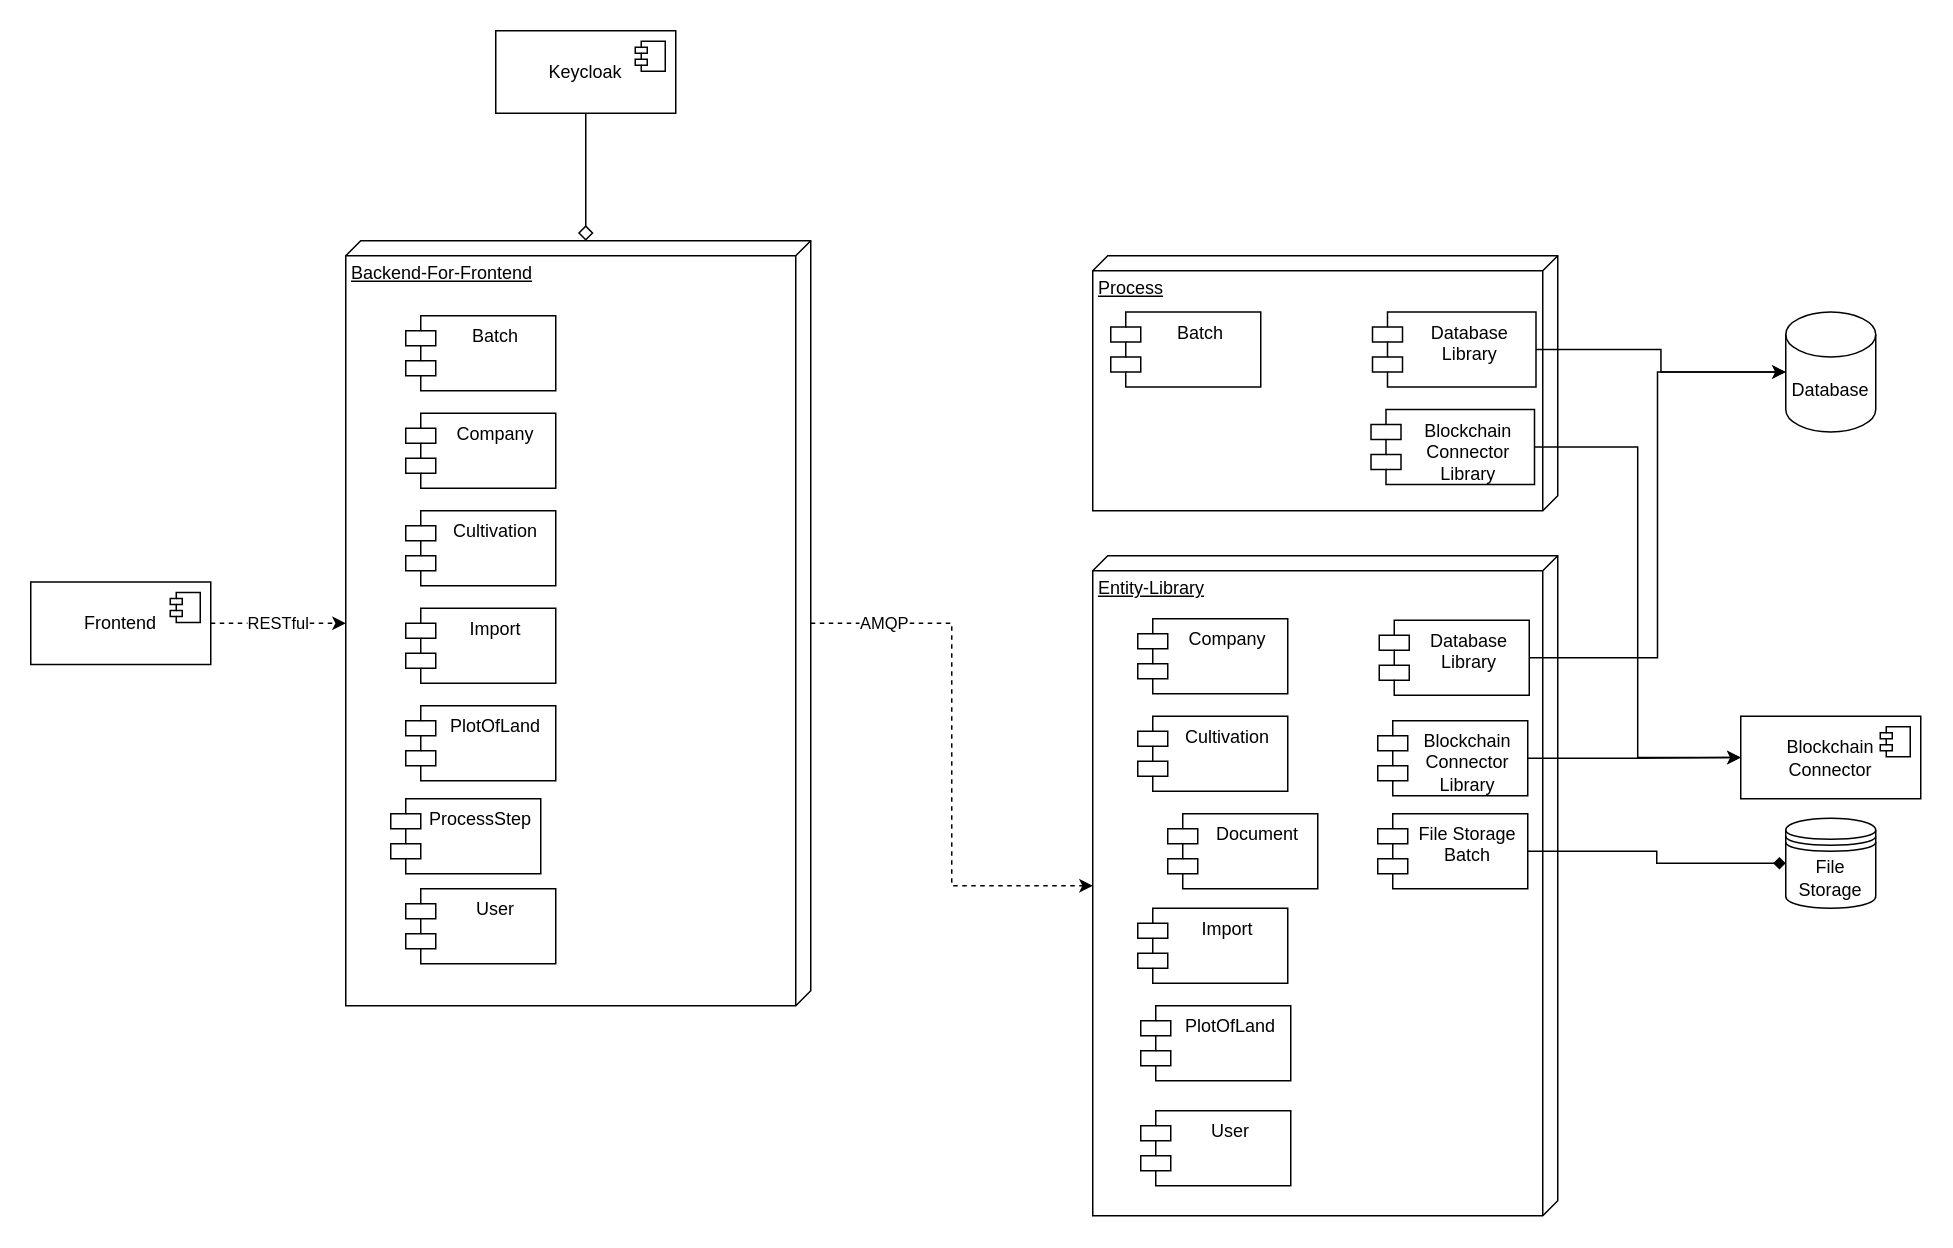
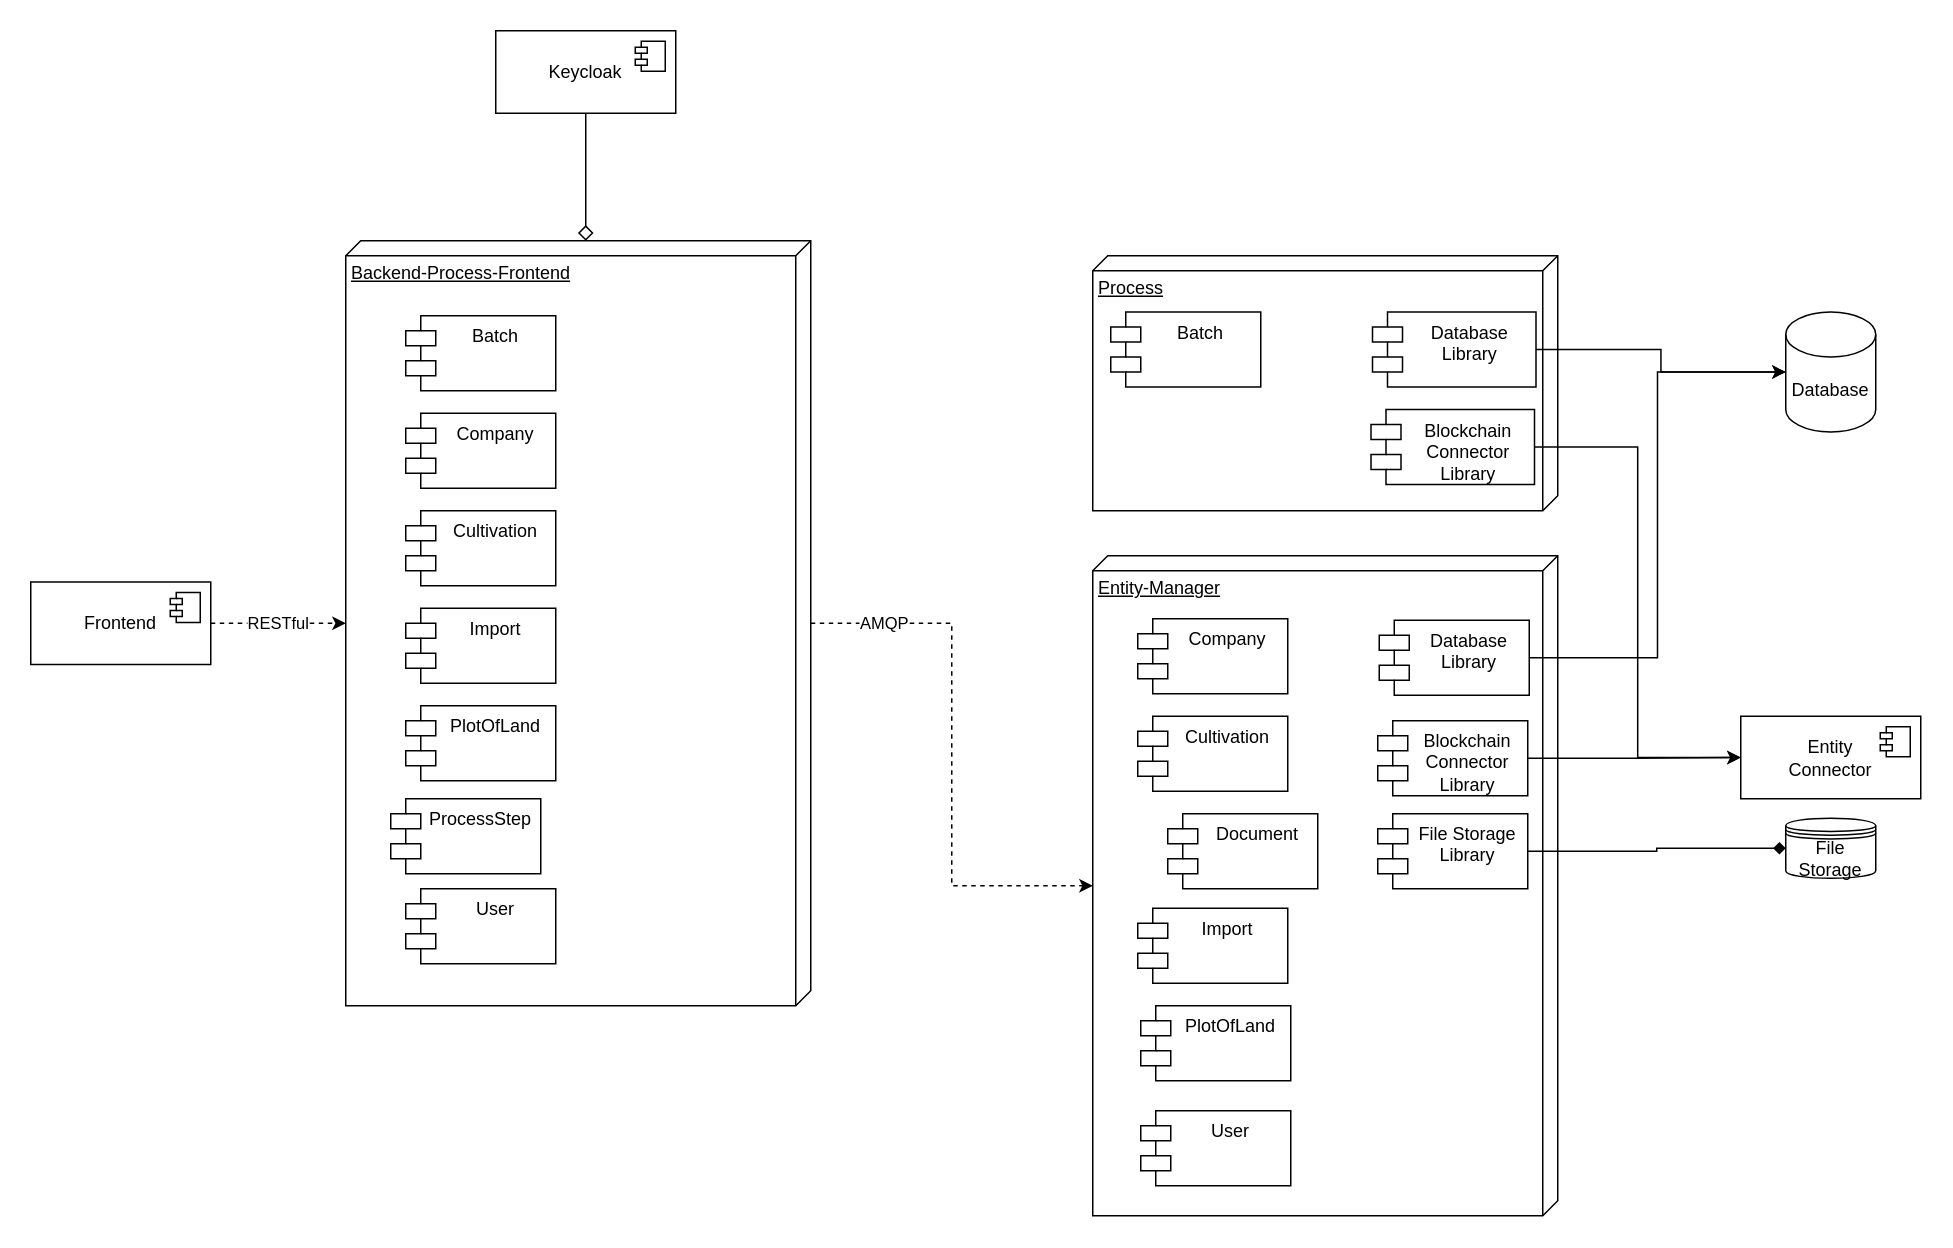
node "Backend-For-Frontend": label "Backend-For-Frontend" -> "Backend-Process-Frontend"
node "Entity-Library": label "Entity-Library" -> "Entity-Manager"
node "Blockchain Connector": label "Blockchain Connector" -> "Entity Connector"
node "File Storage Batch": label "File Storage Batch" -> "File Storage Library"
node "File Storage": size 90x90 -> 90x60
